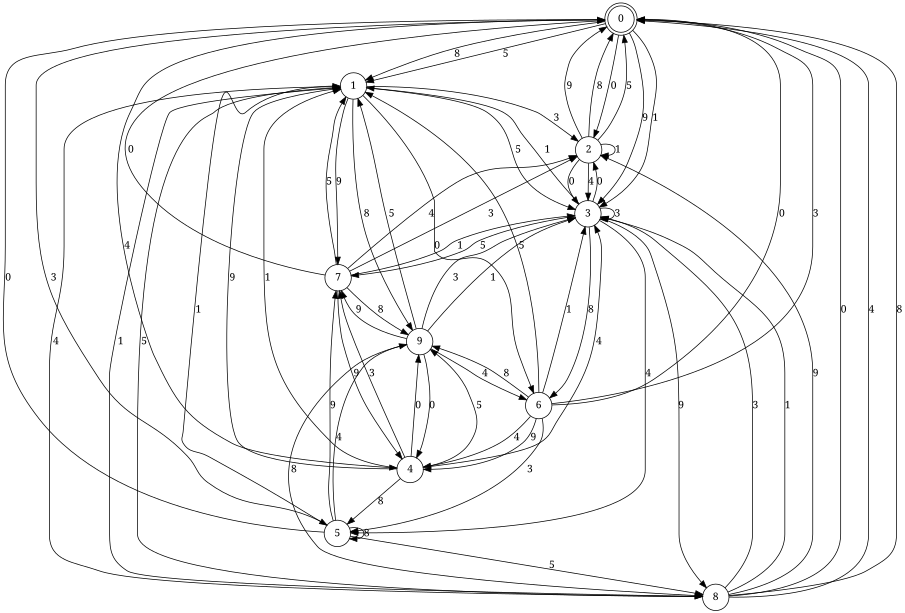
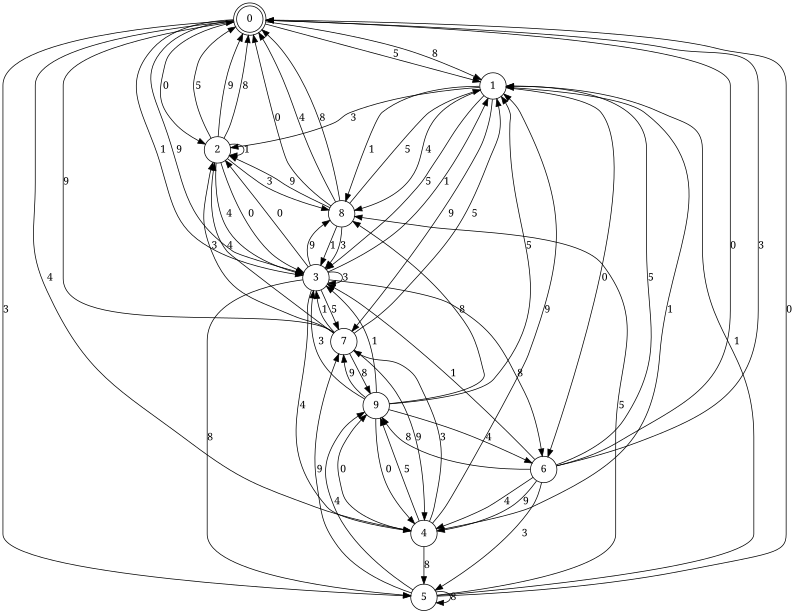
edge "7" -> "0": label "0" -> "9"
edge "2" -> "8": added, label "3"
edge "1" -> "9": removed, label "8"
edge "3" -> "5": label "4" -> "8"
edge "4" -> "3": reversed
